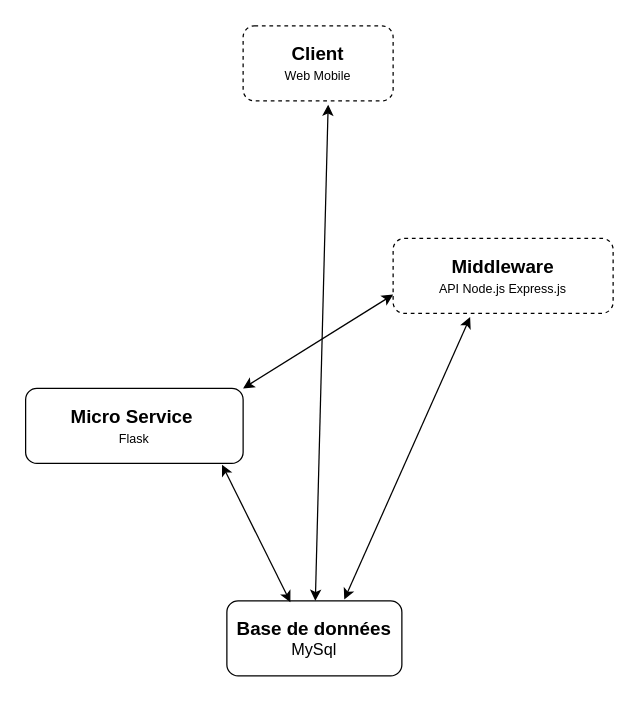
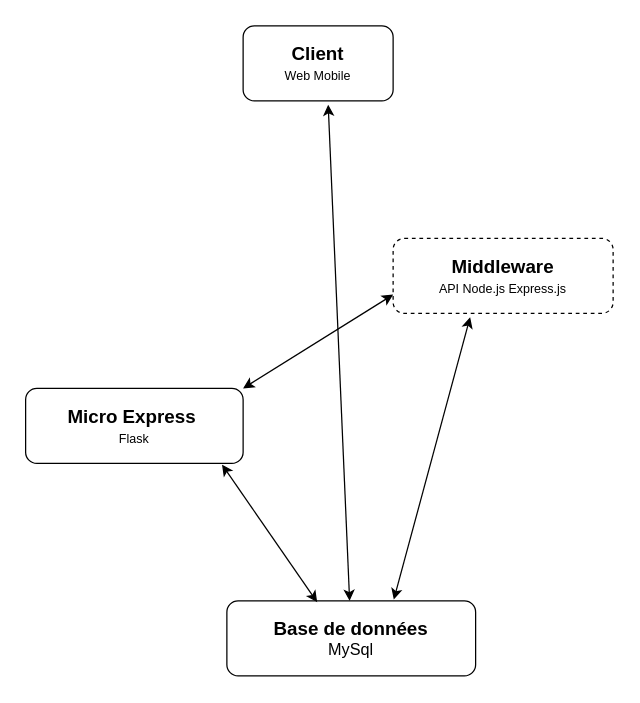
node "Client Web Mobile": style dashed -> solid
node "Micro Service Flask": label "Micro Service Flask" -> "Micro Express Flask"
node "Base de données MySql": size 175x75 -> 249x75
